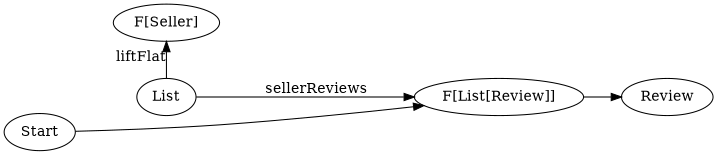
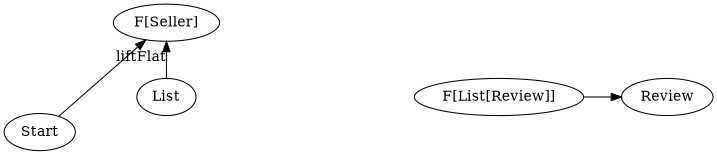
edge "List" -> "F[List[Review]]": removed, label "sellerReviews"
edge "Start" -> "F[List[Review]]": now "Start" -> "F[Seller]"
